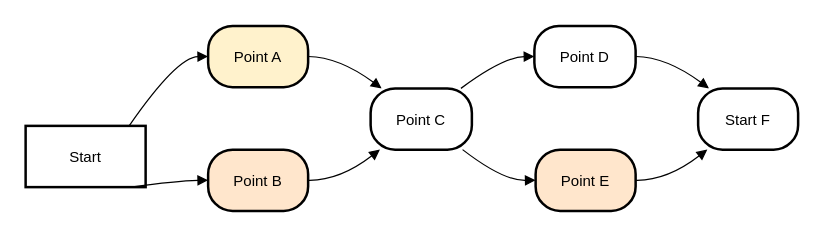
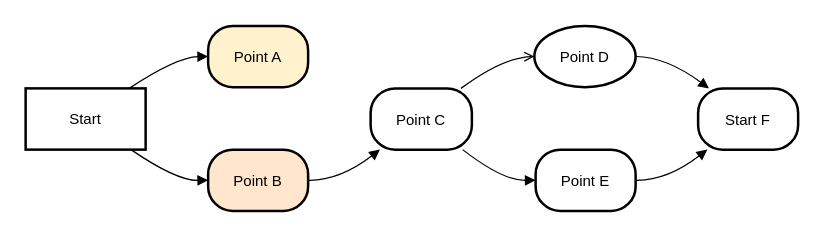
node "Point D": shape rounded rectangle -> ellipse
edge "Point C" -> "Point D": arrowhead block -> open
edge "Point A" -> "Point C": removed
node "Start": moved (86, 156) -> (86, 119)
node "Point E": fillcolor #ffe6cc -> #ffffff
